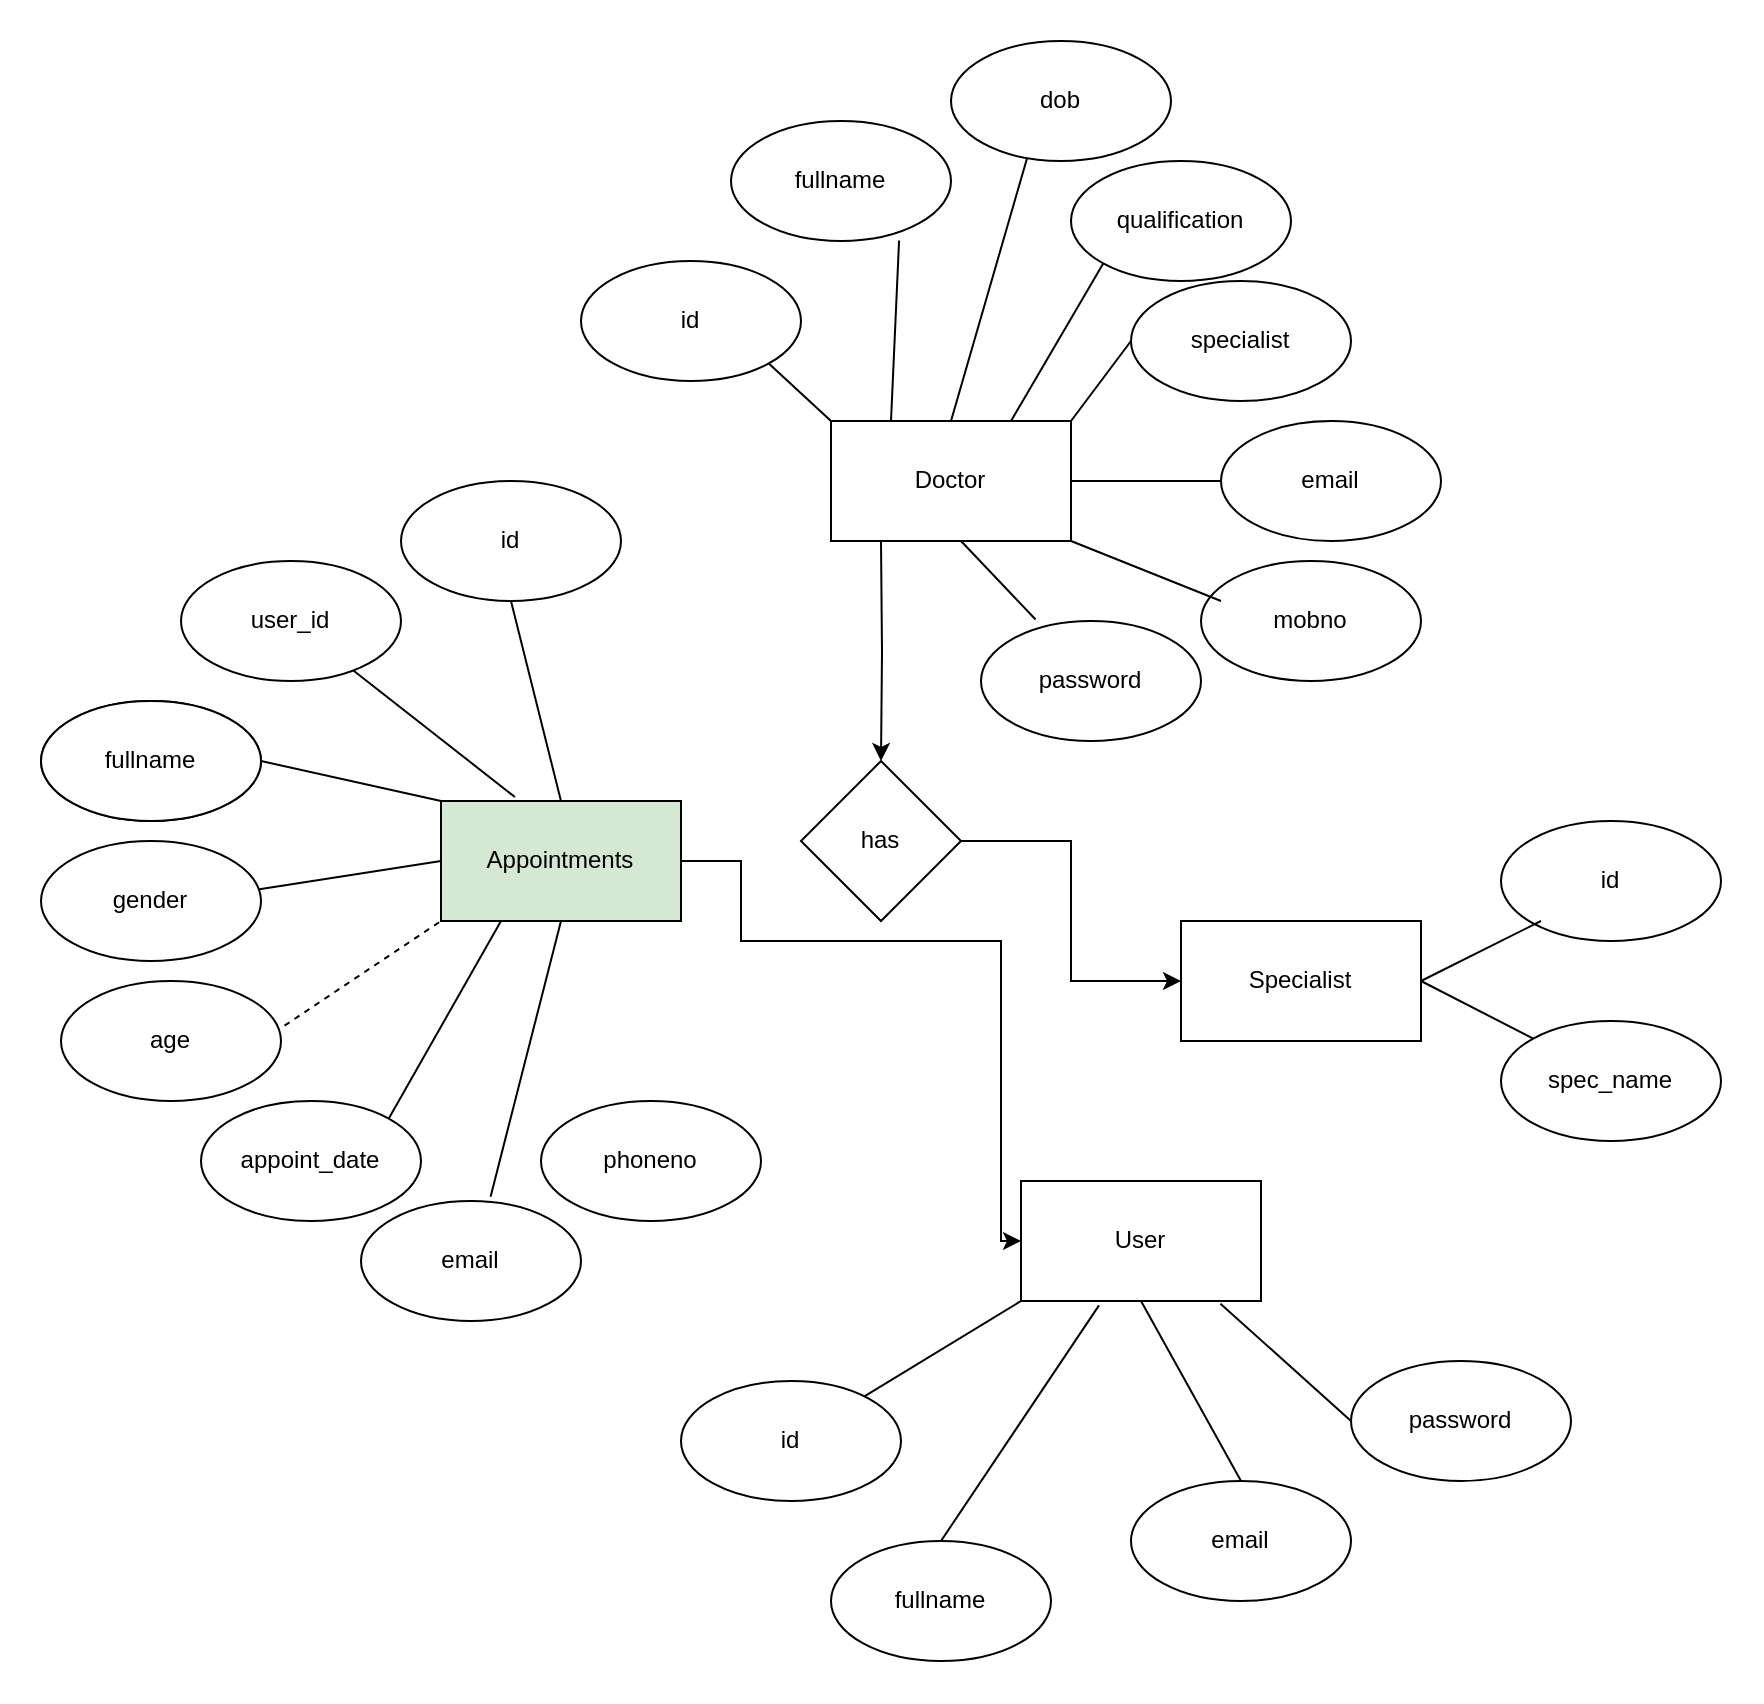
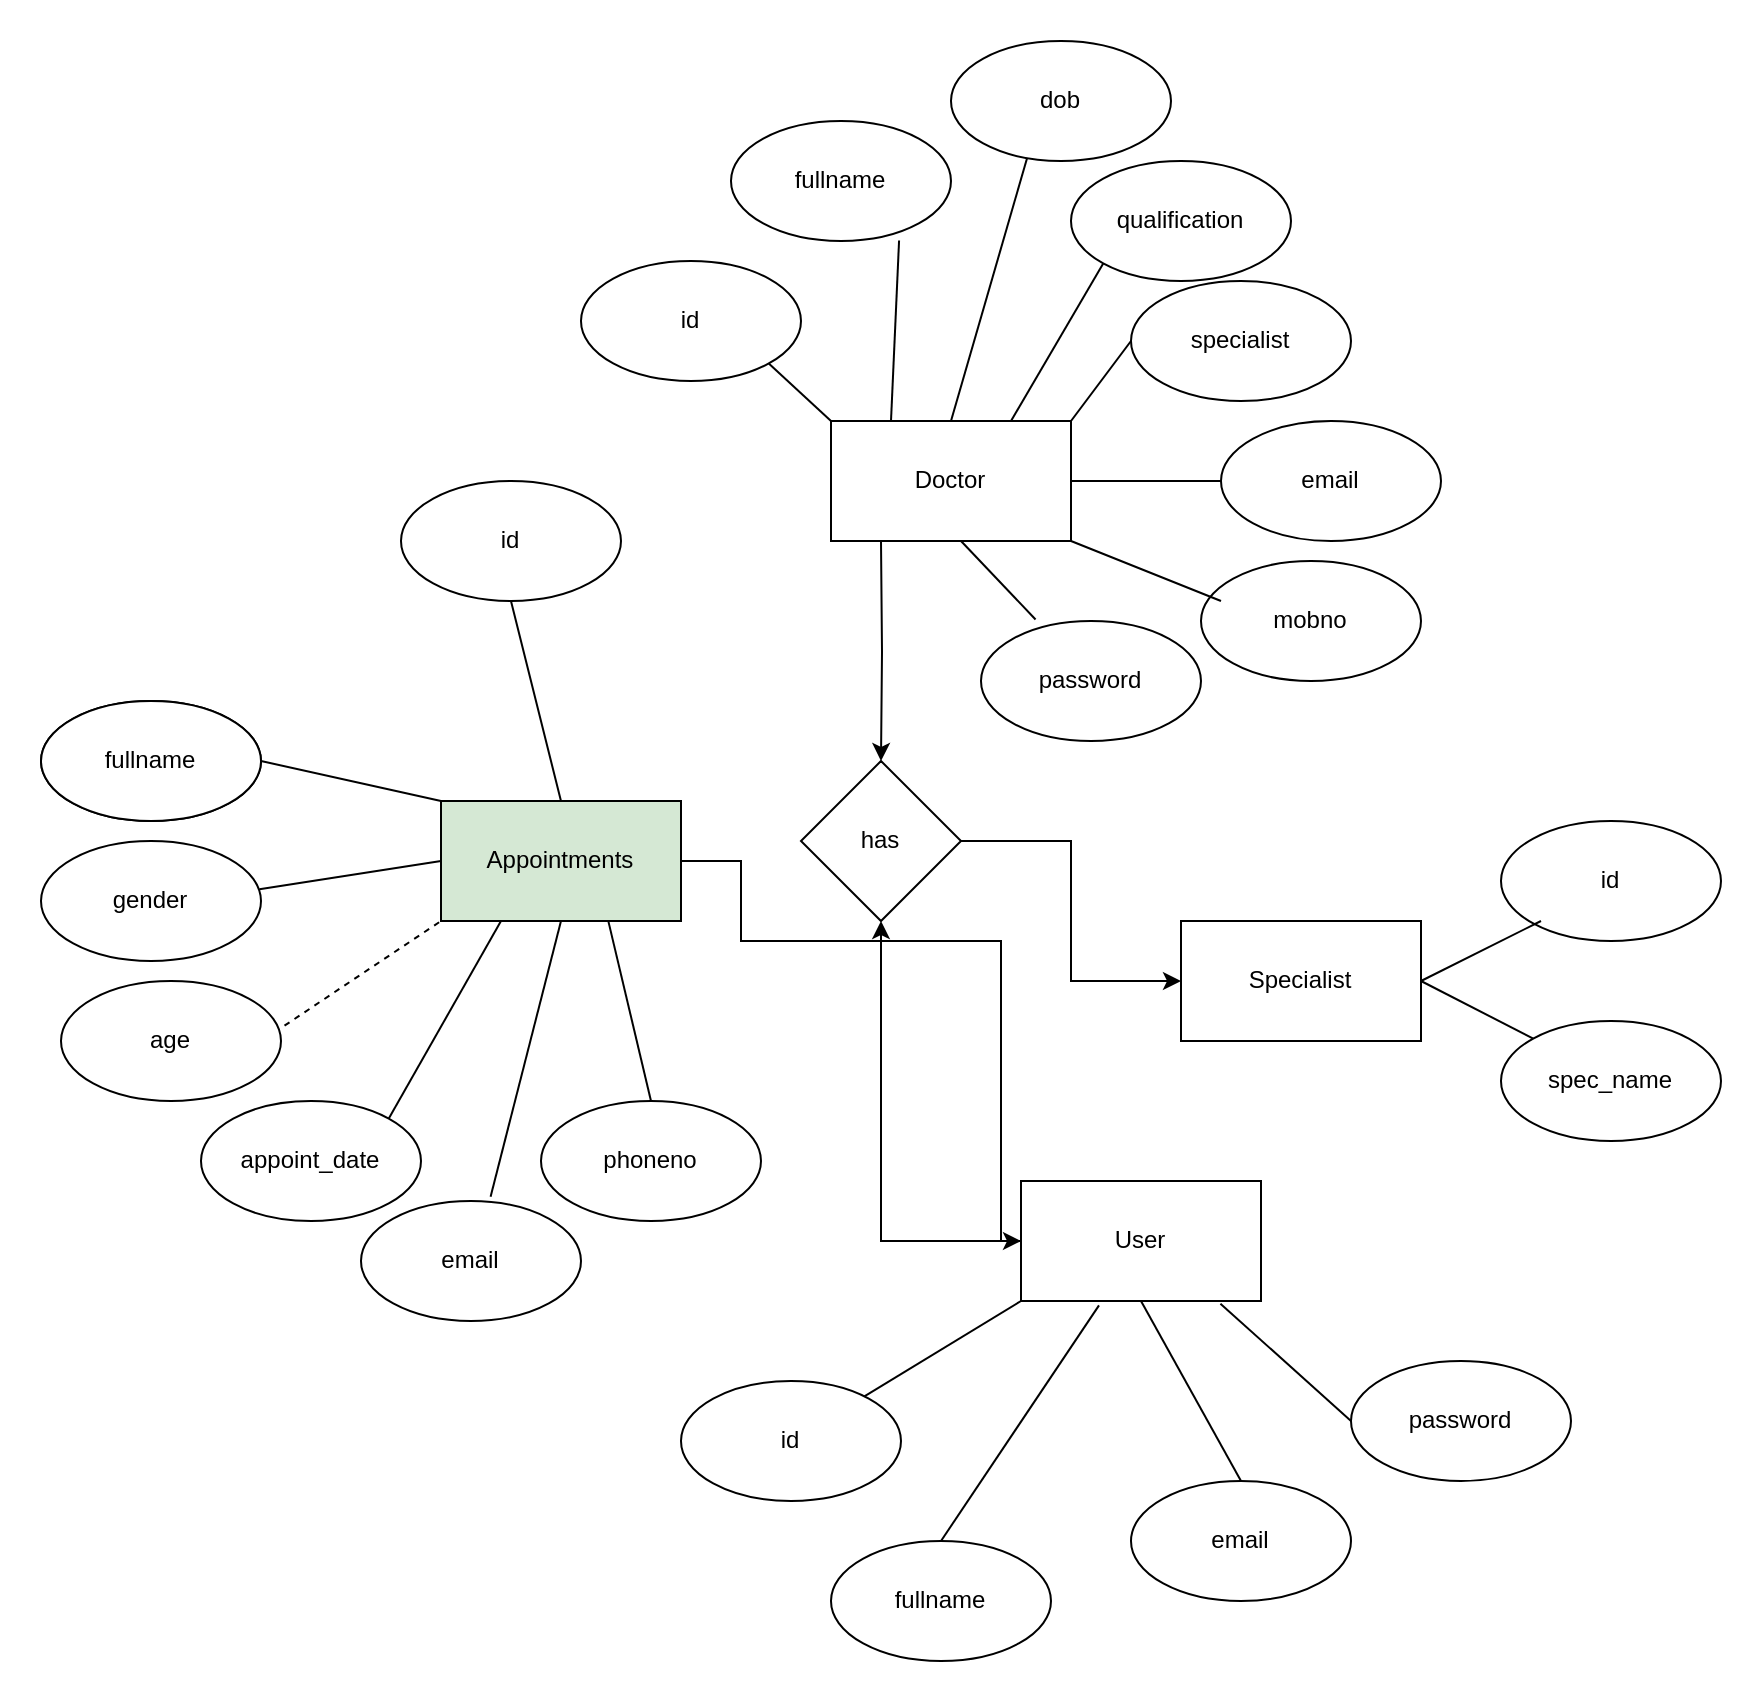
node "user_id": removed
edge "user_id" -- "Appointments": removed
edge "Appointments" -- "phoneno": added
edge "User" -> "has": added
